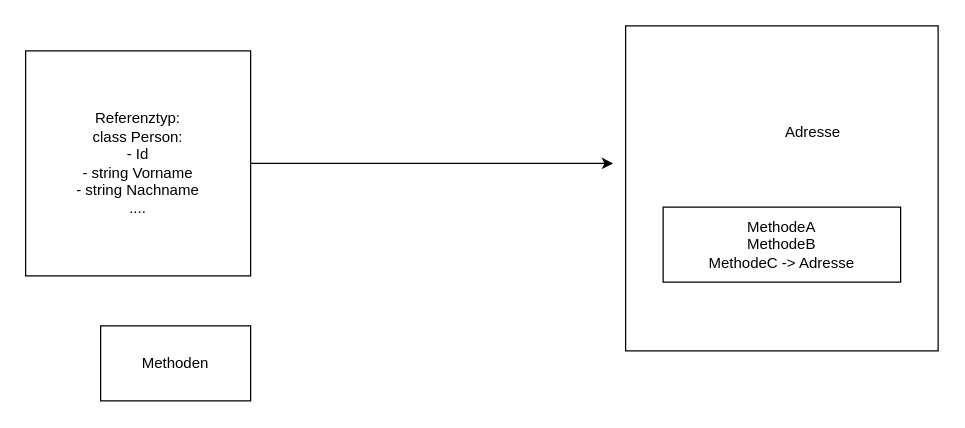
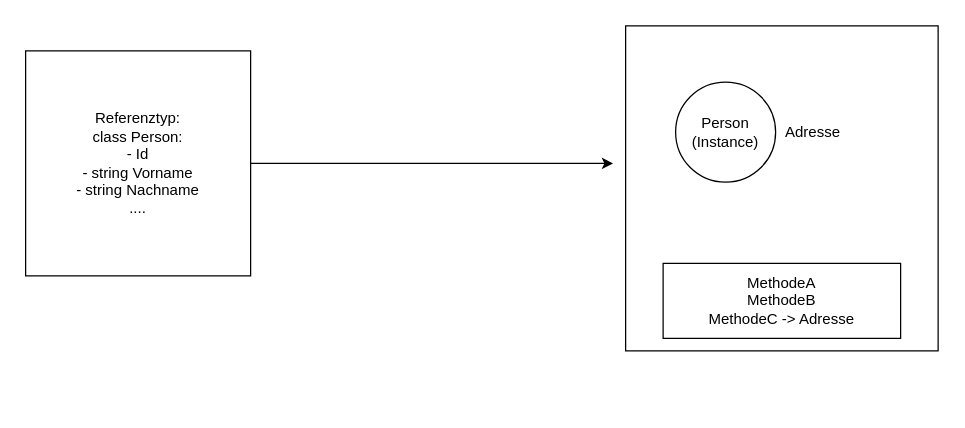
node "Person (Instance)": added
node "MethodeA MethodeB MethodeC -> Adresse": moved (782, 244) -> (782, 301)
node "Methoden": removed
